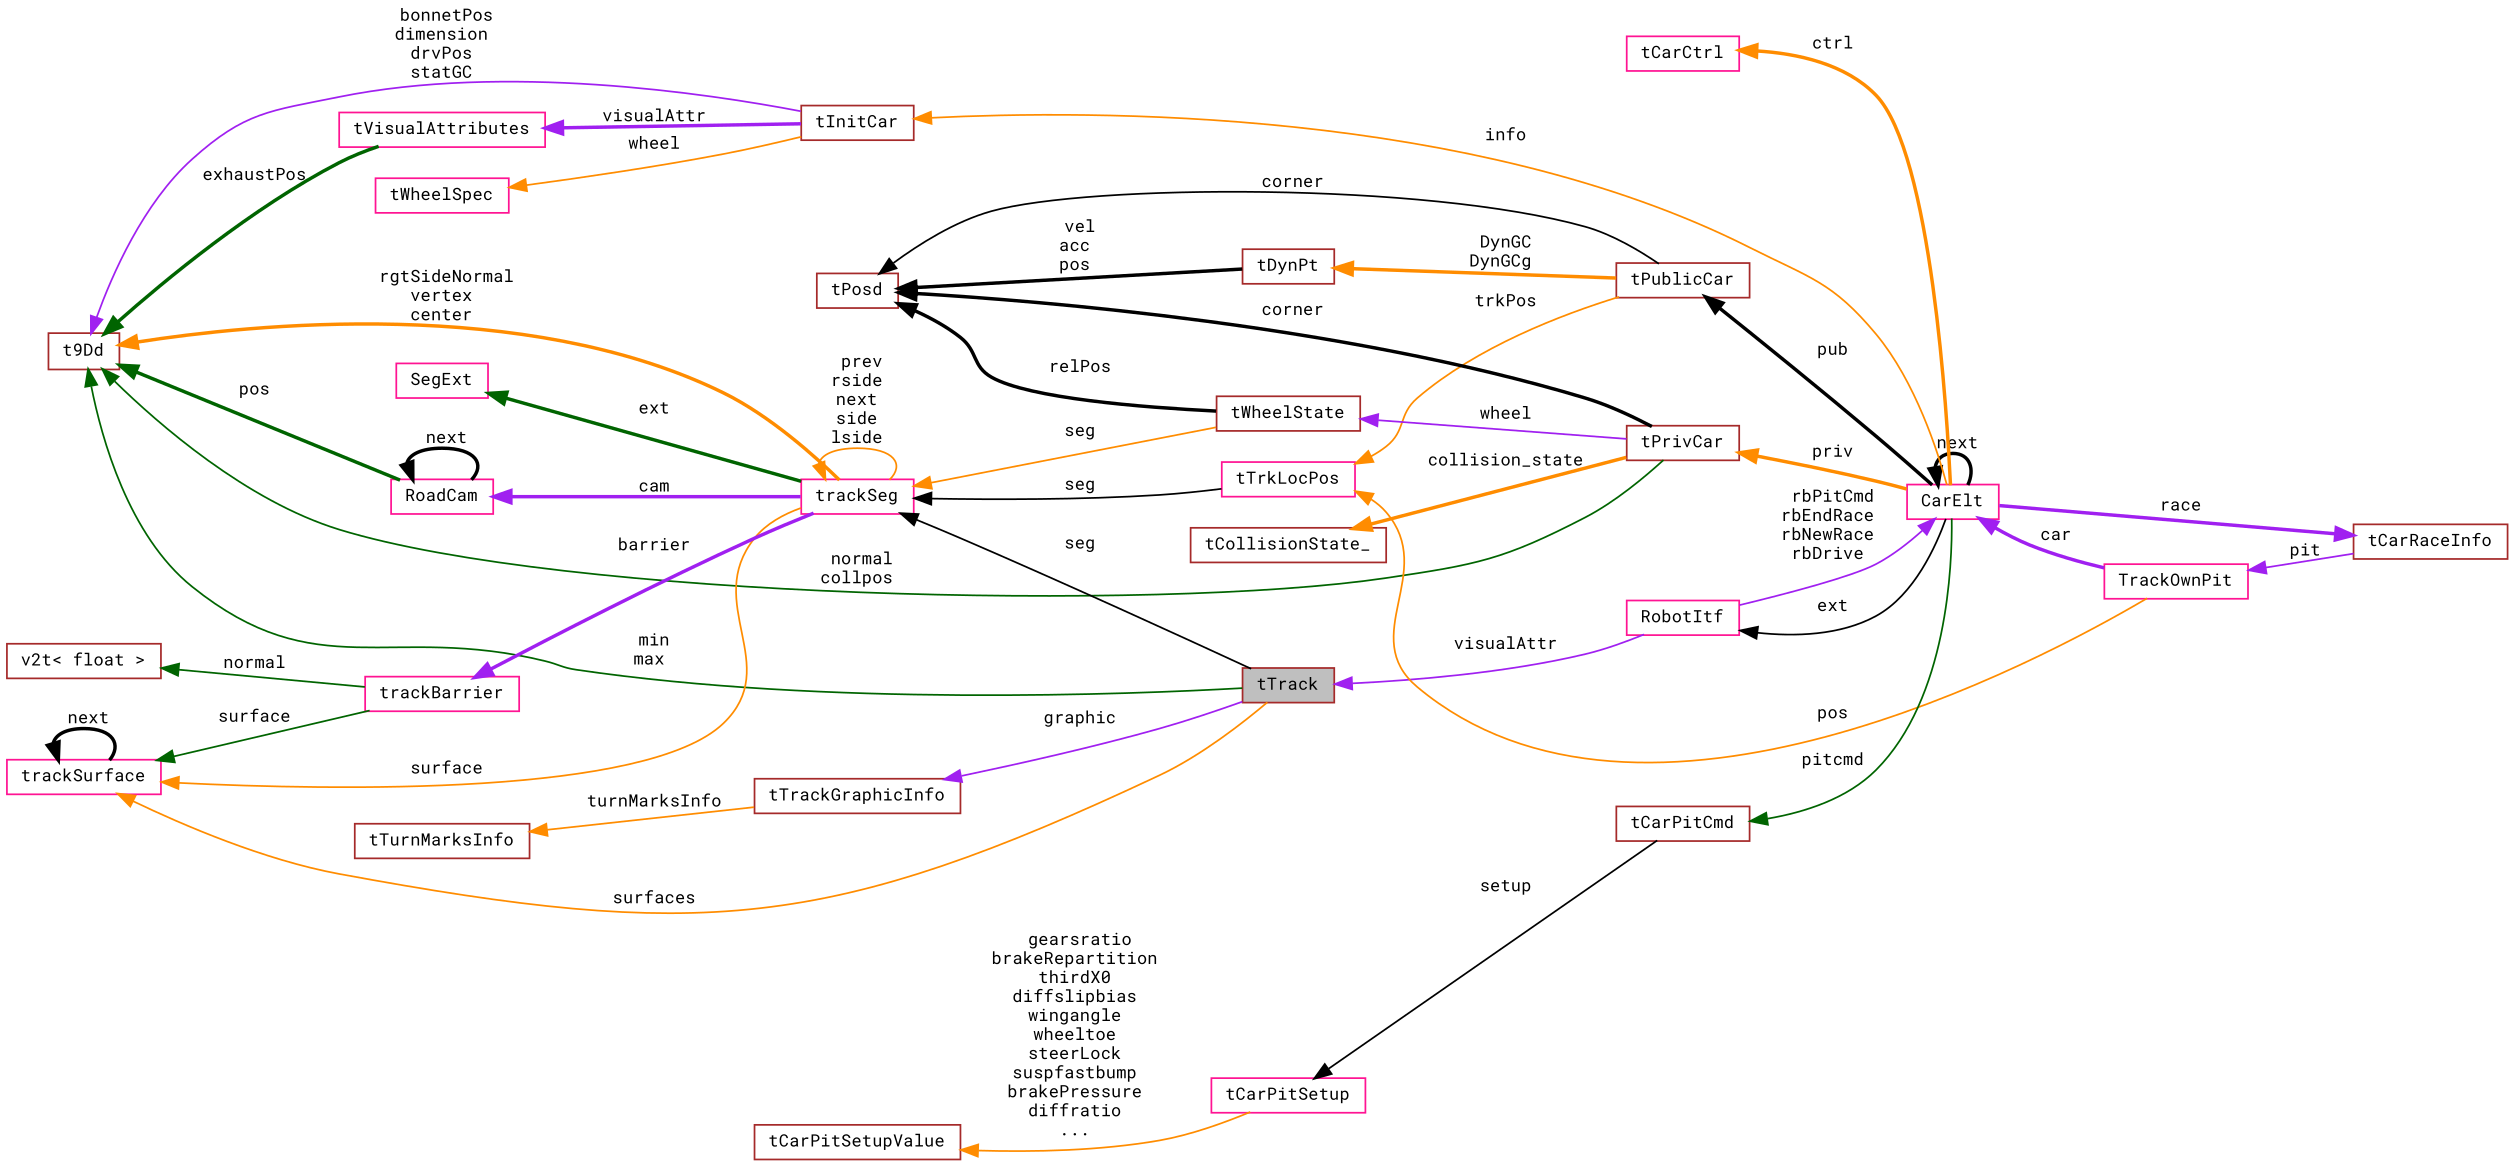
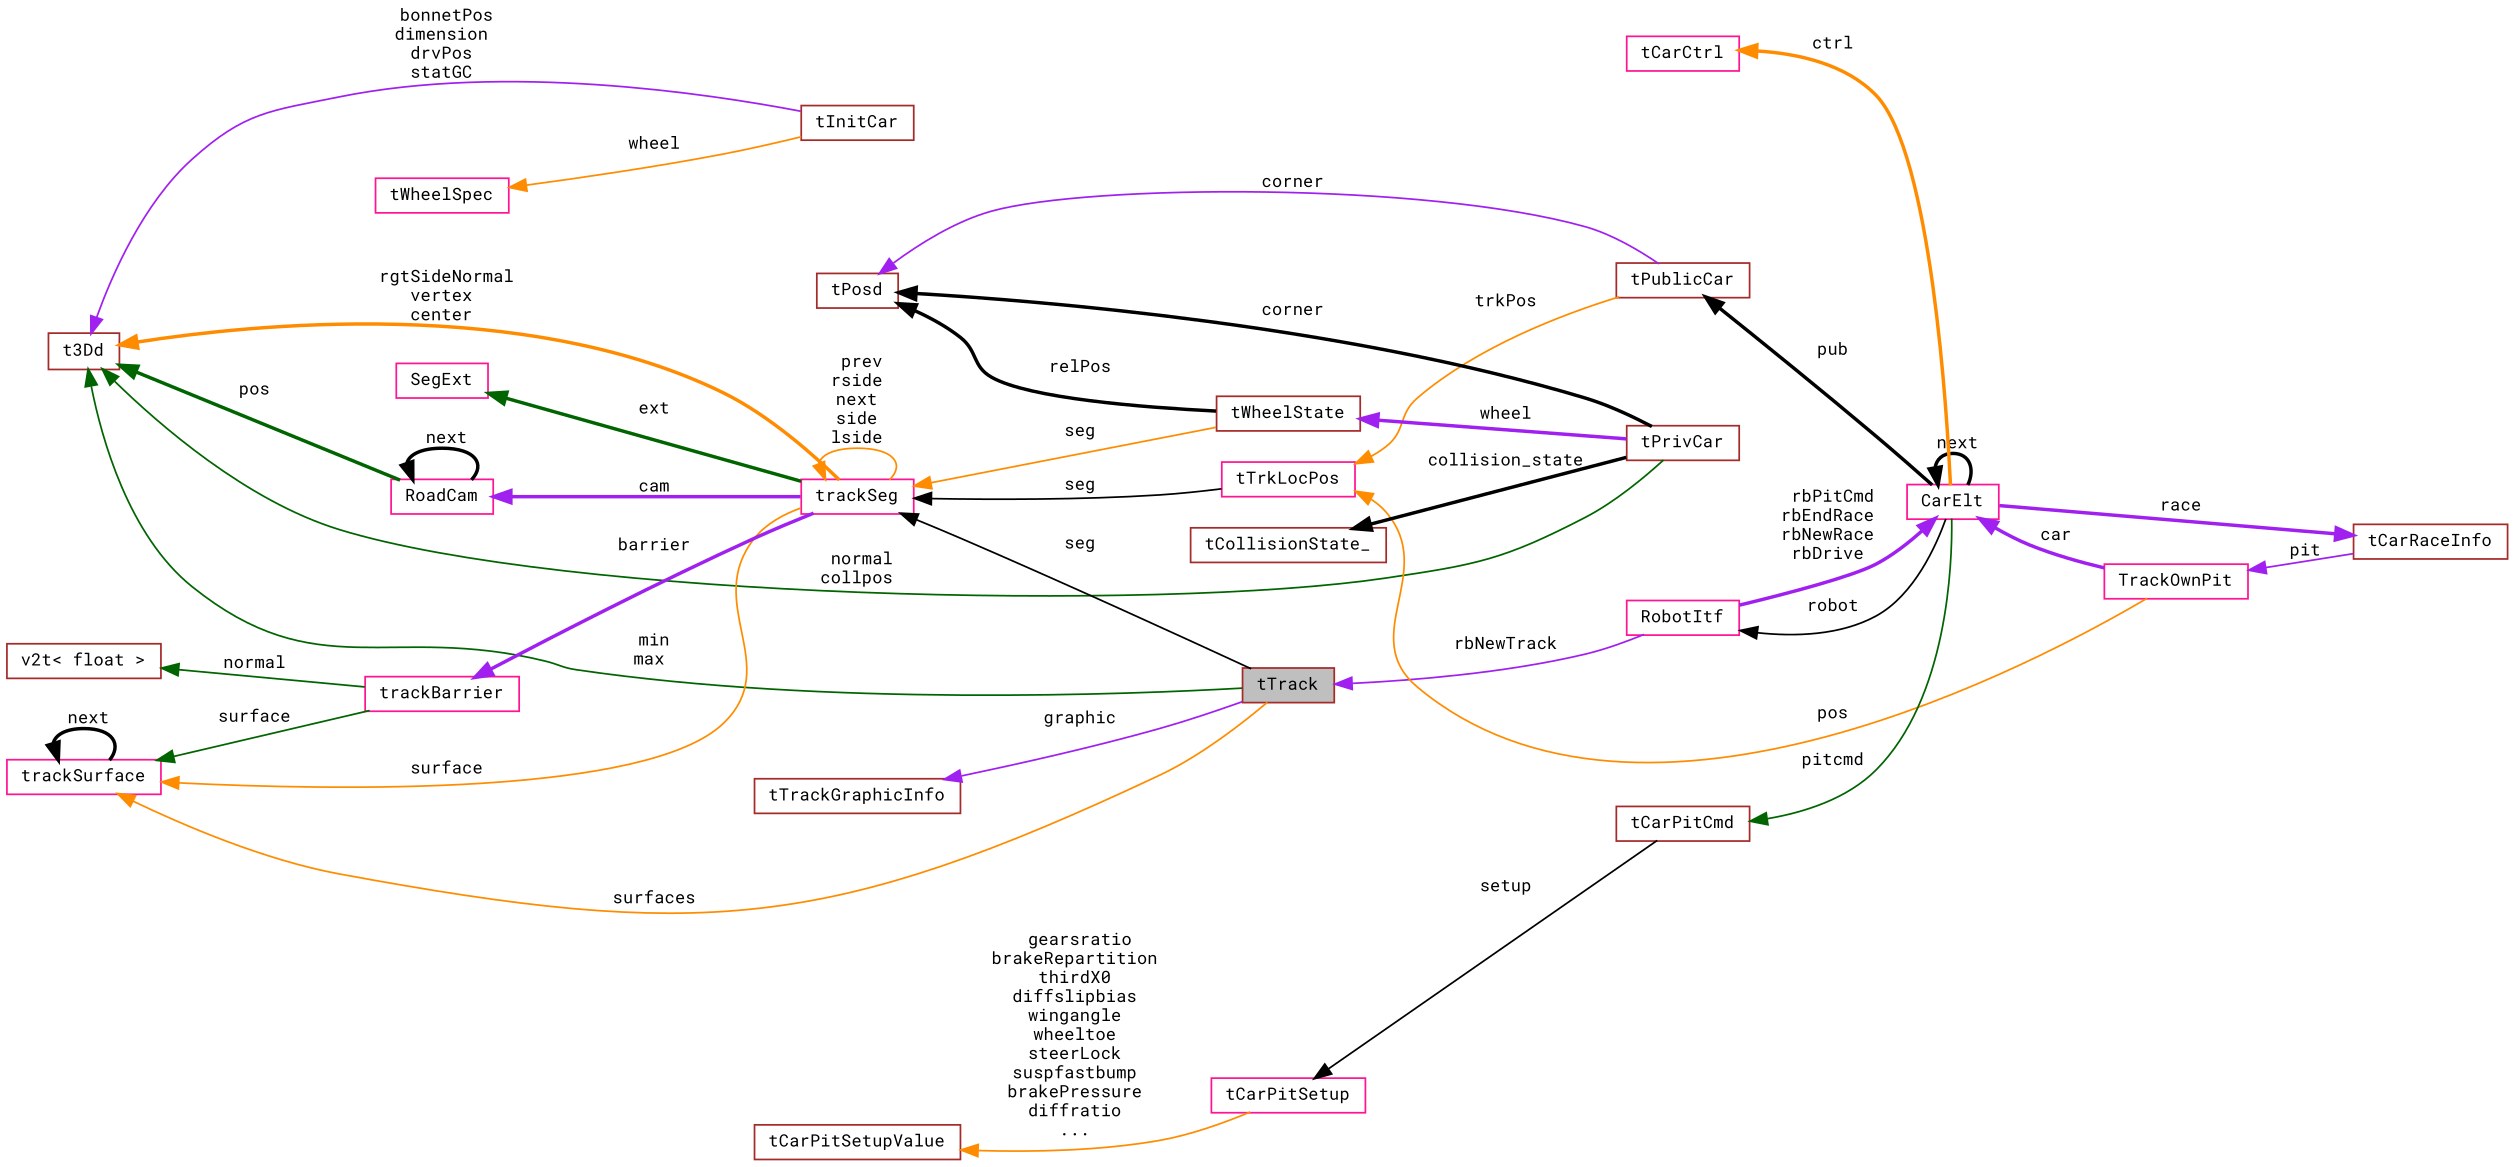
node "tVisualAttributes": removed
edge "CarElt" -> "tInitCar": removed, label "info"
edge "tPublicCar" -> "tPosd": color black -> purple
node "tDynPt": removed
node "t9Dd": label "t9Dd" -> "t3Dd"
edge "tPrivCar" -> "tWheelState": style solid -> bold
edge "CarElt" -> "tPrivCar": removed, label "priv"
edge "tPrivCar" -> "tCollisionState_": color darkorange -> black
edge "RobotItf" -> "CarElt": style solid -> bold
edge "CarElt" -> "RobotItf": label " ext" -> " robot"
edge "RobotItf" -> "tTrack": label " visualAttr" -> " rbNewTrack"
node "tTurnMarksInfo": removed
